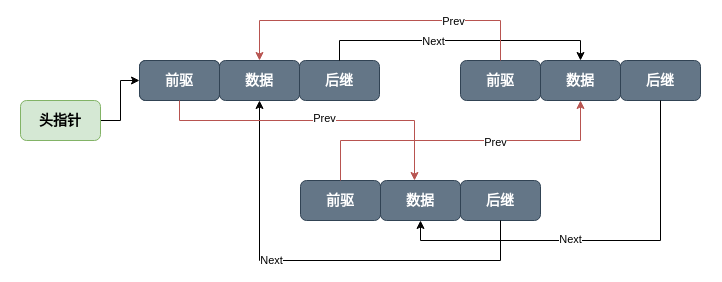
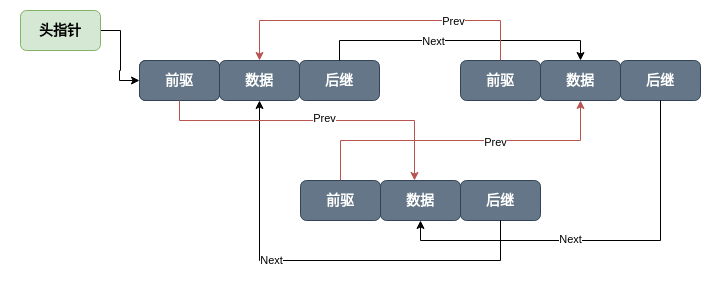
node "头指针": moved (61, 121) -> (61, 31)
